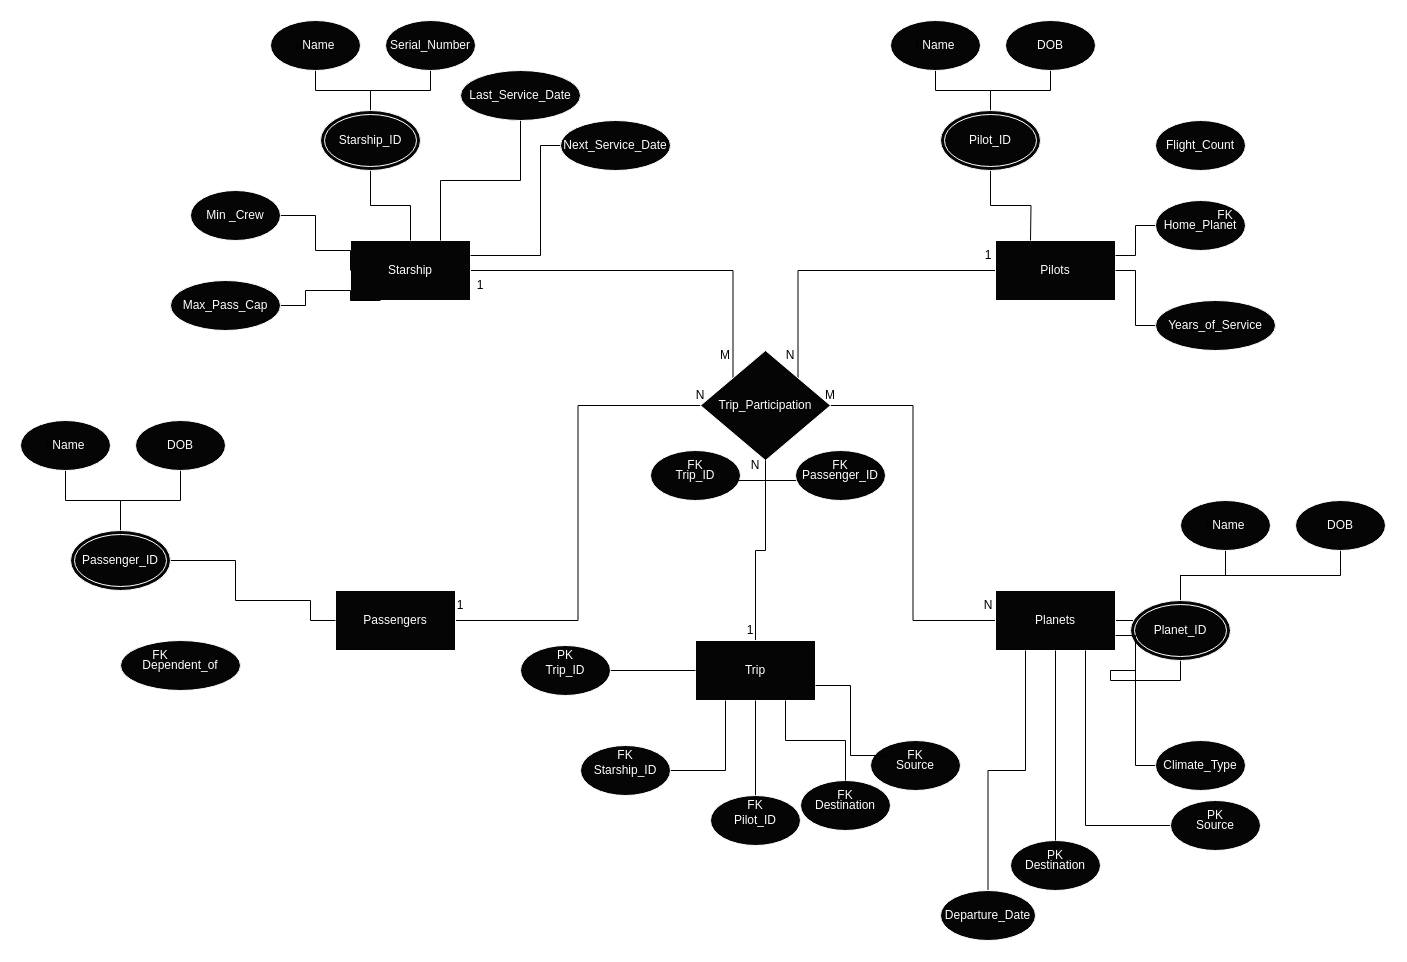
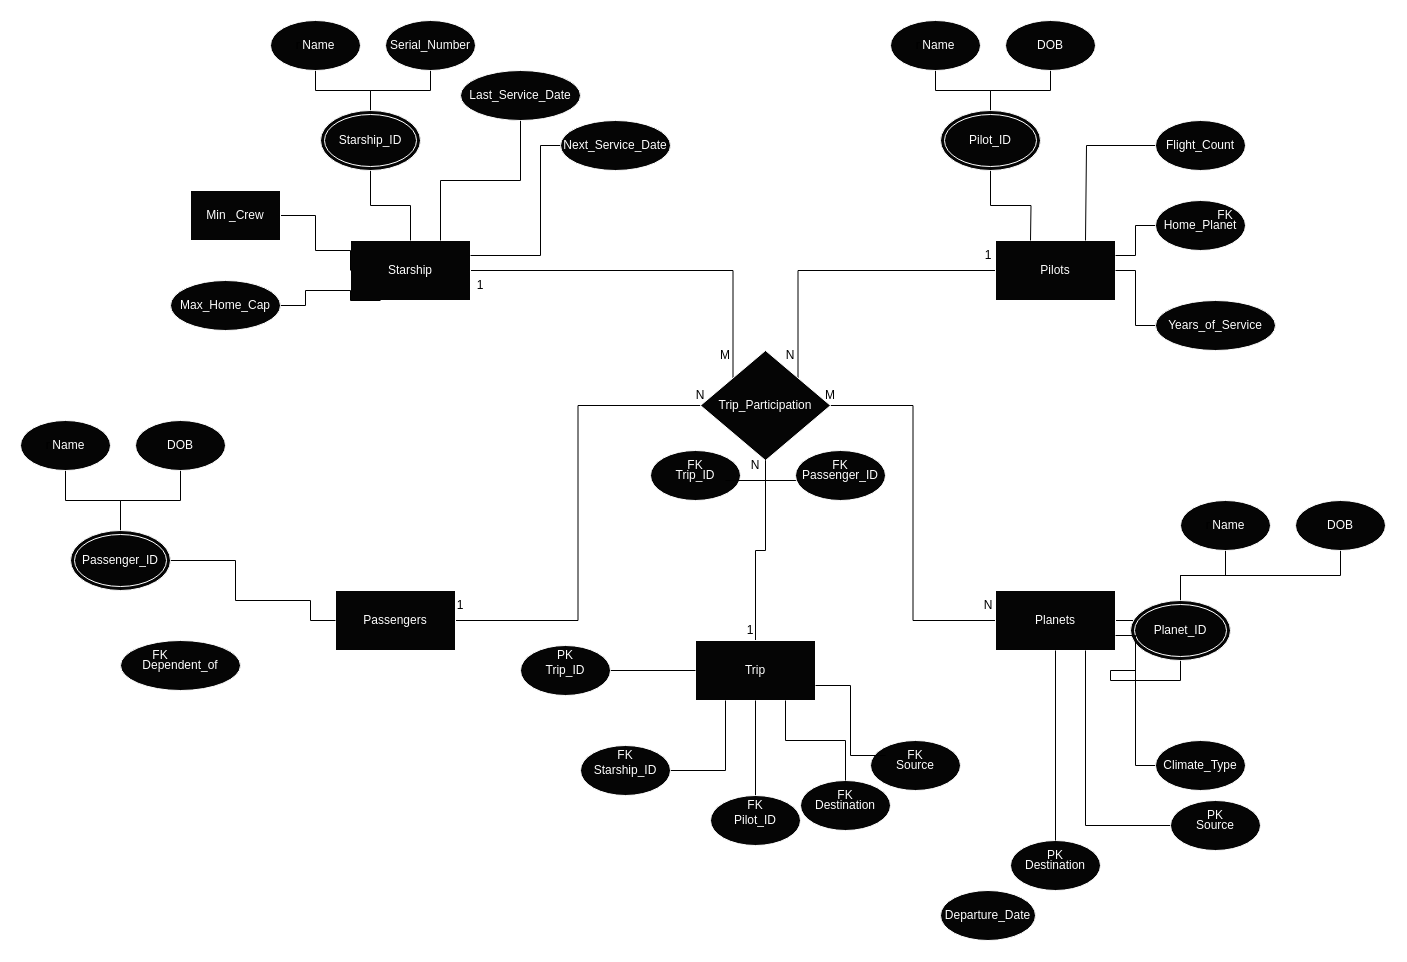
edge "Flight_Count" -- "Pilots": added
node "Min _Crew": shape ellipse -> rectangle
node "Max_Pass_Cap": label "Max_Pass_Cap" -> "Max_Home_Cap"
edge "Planets" -- "Departure_Date": removed
